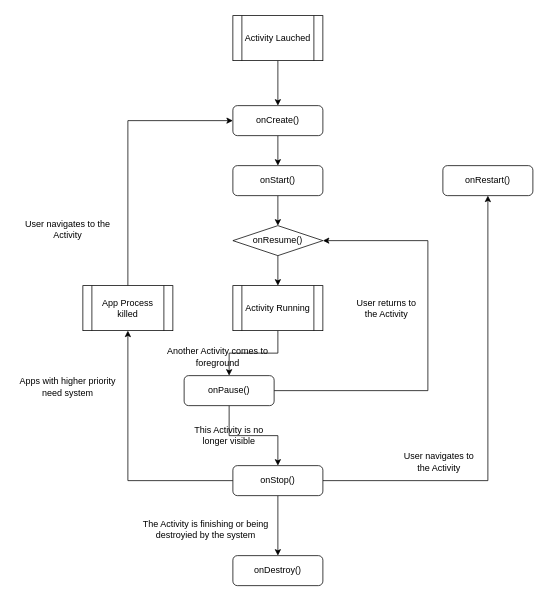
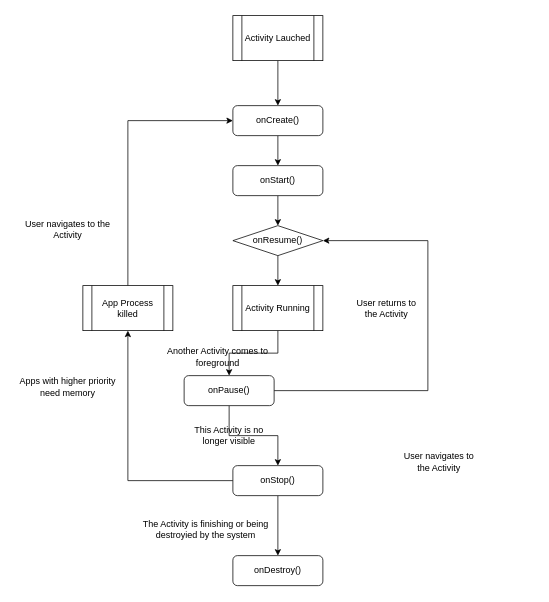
node "onRestart()": removed
node "Apps with higher priority need system": label "Apps with higher priority need system" -> "Apps with higher priority need memory"
edge "onStop()" -> "onRestart()": removed
